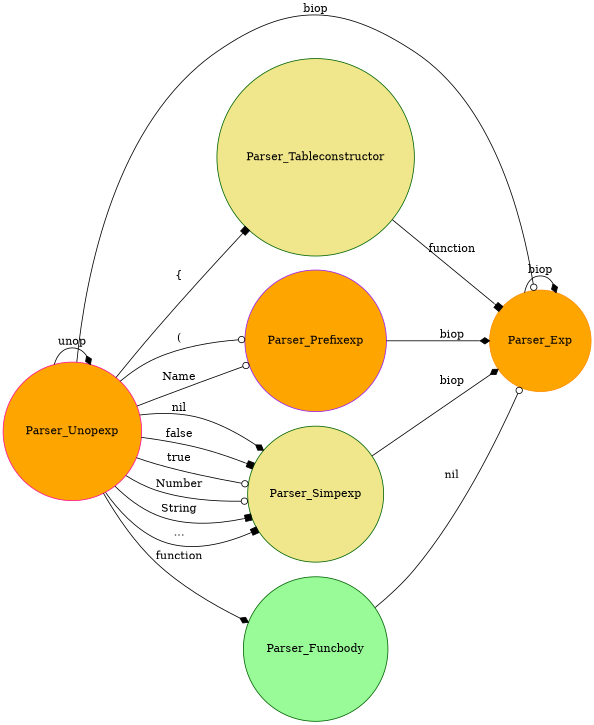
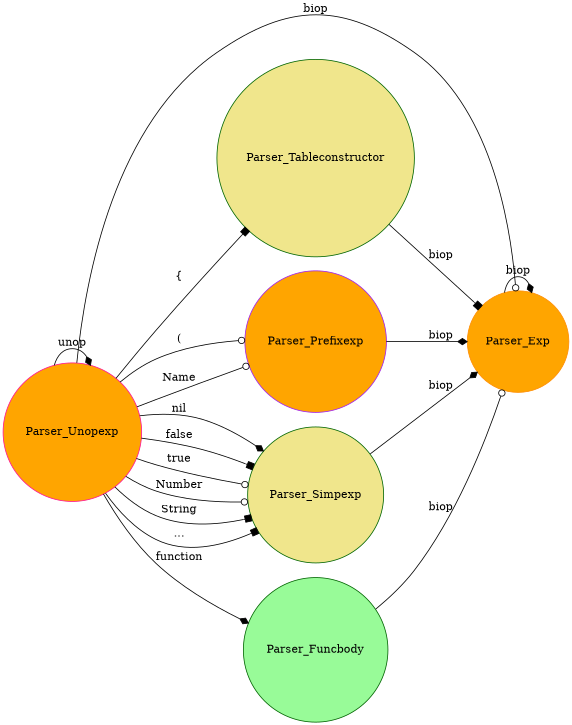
edge "Parser_Tableconstructor" -> "Parser_Exp": label "function" -> "biop"
edge "Parser_Funcbody" -> "Parser_Exp": label "nil" -> "biop"
